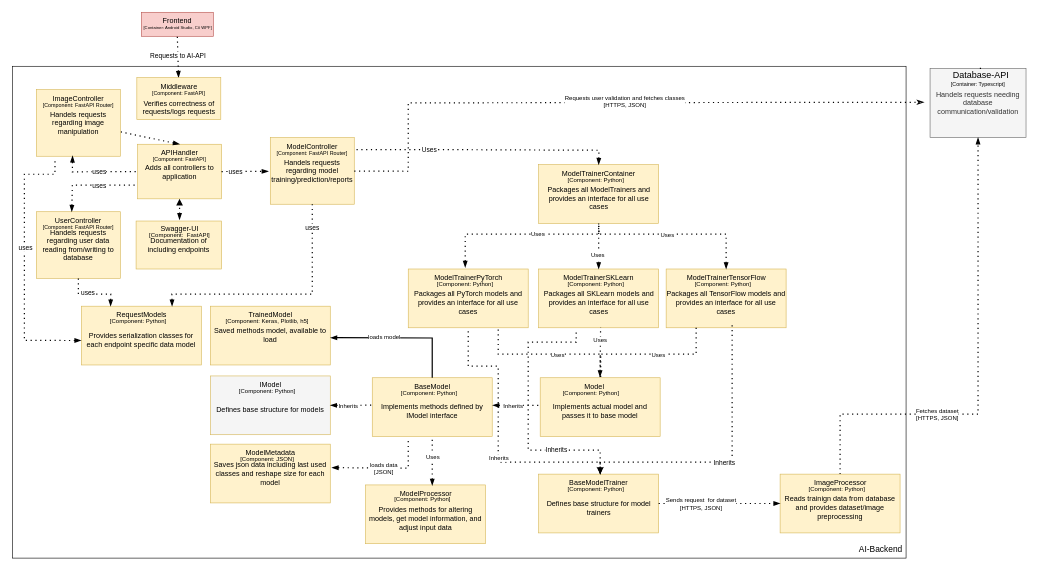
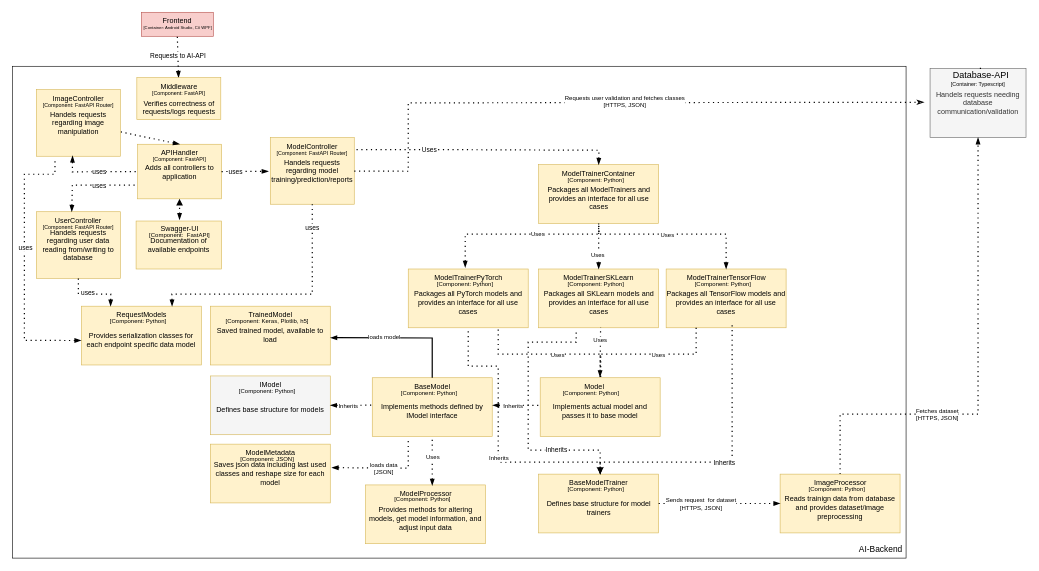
node "Documentation of including endpoints": label "Documentation of including endpoints" -> "Documentation of available endpoints"
node "Saved methods model, available to load": label "Saved methods model, available to load" -> "Saved trained model, available to load"
